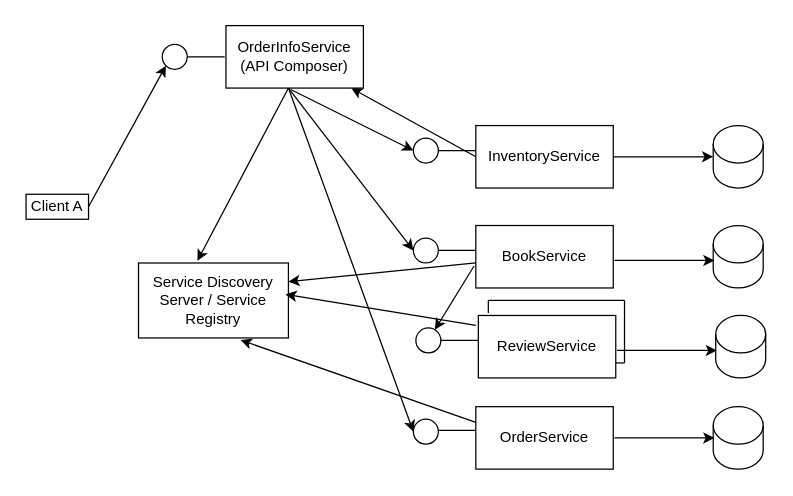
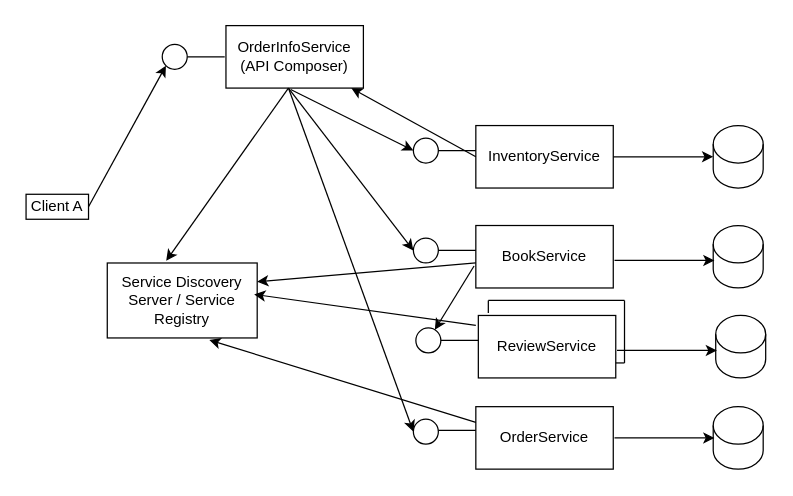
node "Service Discovery Server / Service Registry": moved (213, 301) -> (182, 301)
